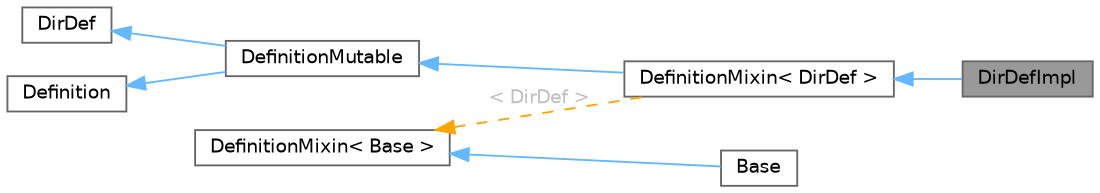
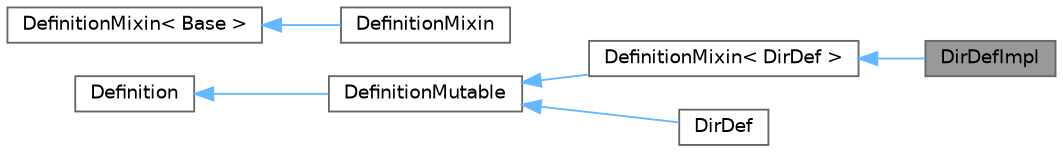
edge "DefinitionMutable" -> "DirDef": reversed
edge "DefinitionMixin< DirDef >" -> "DefinitionMixin< Base >": removed, label "< DirDef >"
node "Base": label "Base" -> "DefinitionMixin"
